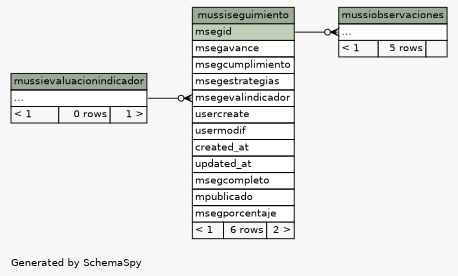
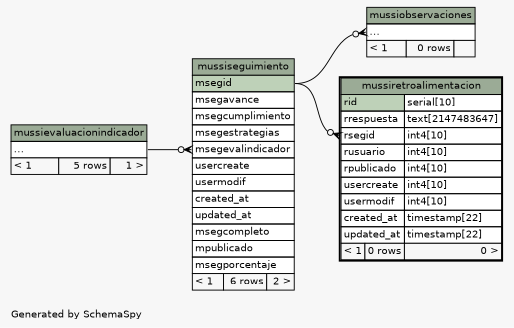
node "mussiobservaciones": text "5 rows" -> "0 rows"
node "mussievaluacionindicador": text "0 rows" -> "5 rows"
node "mussiretroalimentacion": added
